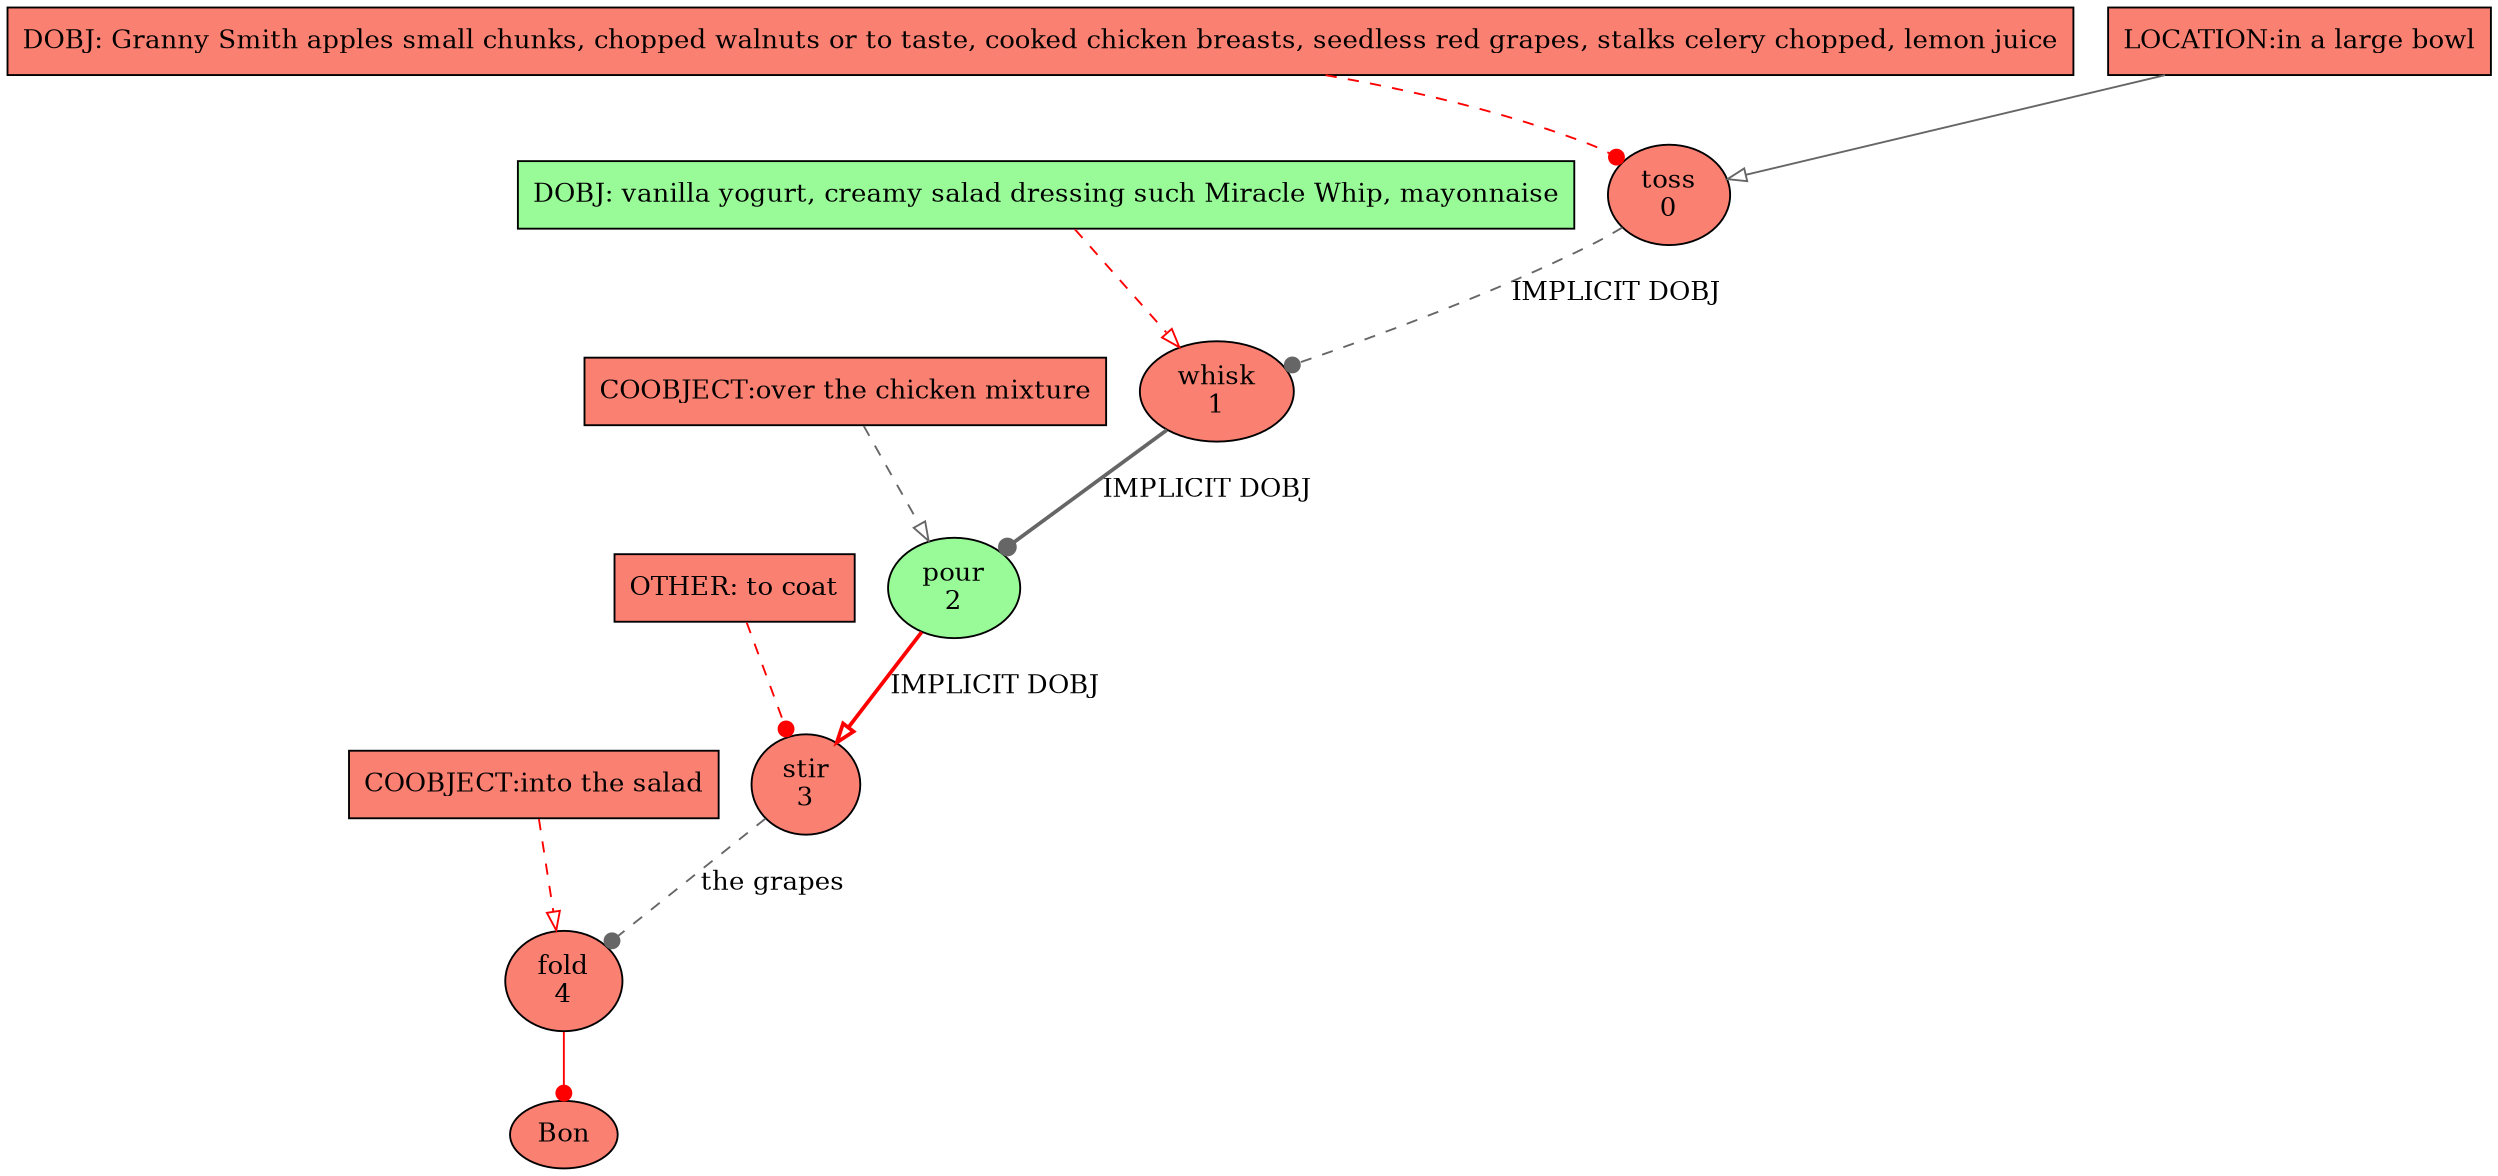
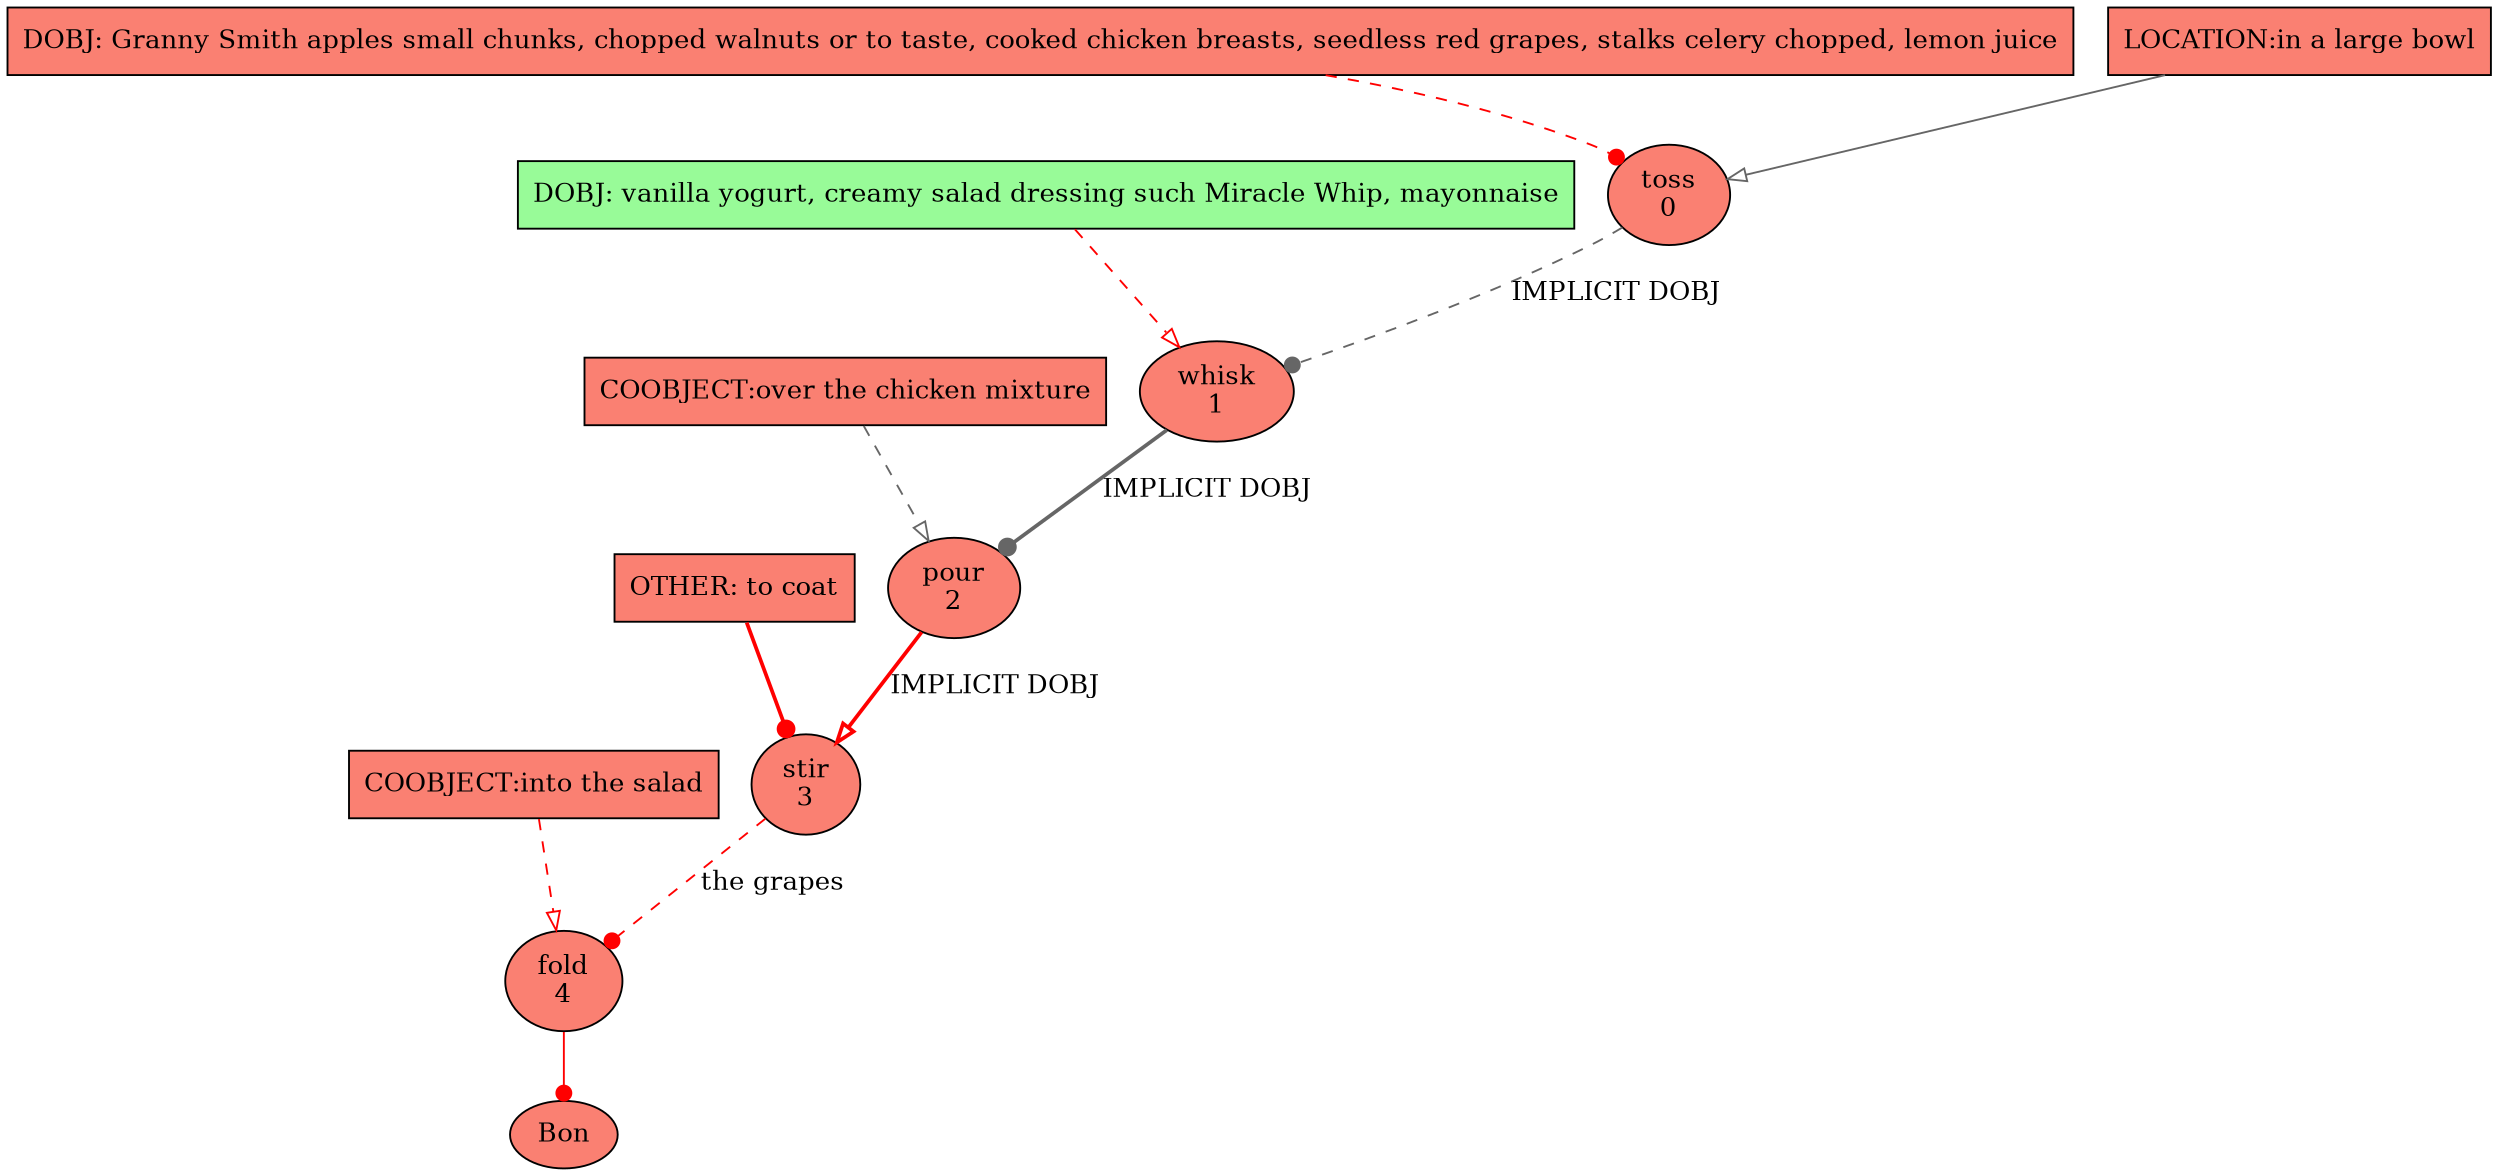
node "pour 2": fillcolor palegreen -> salmon
edge "OTHER: to coat" -> "stir 3": style dashed -> bold
edge "stir 3" -> "fold 4": color gray40 -> red
